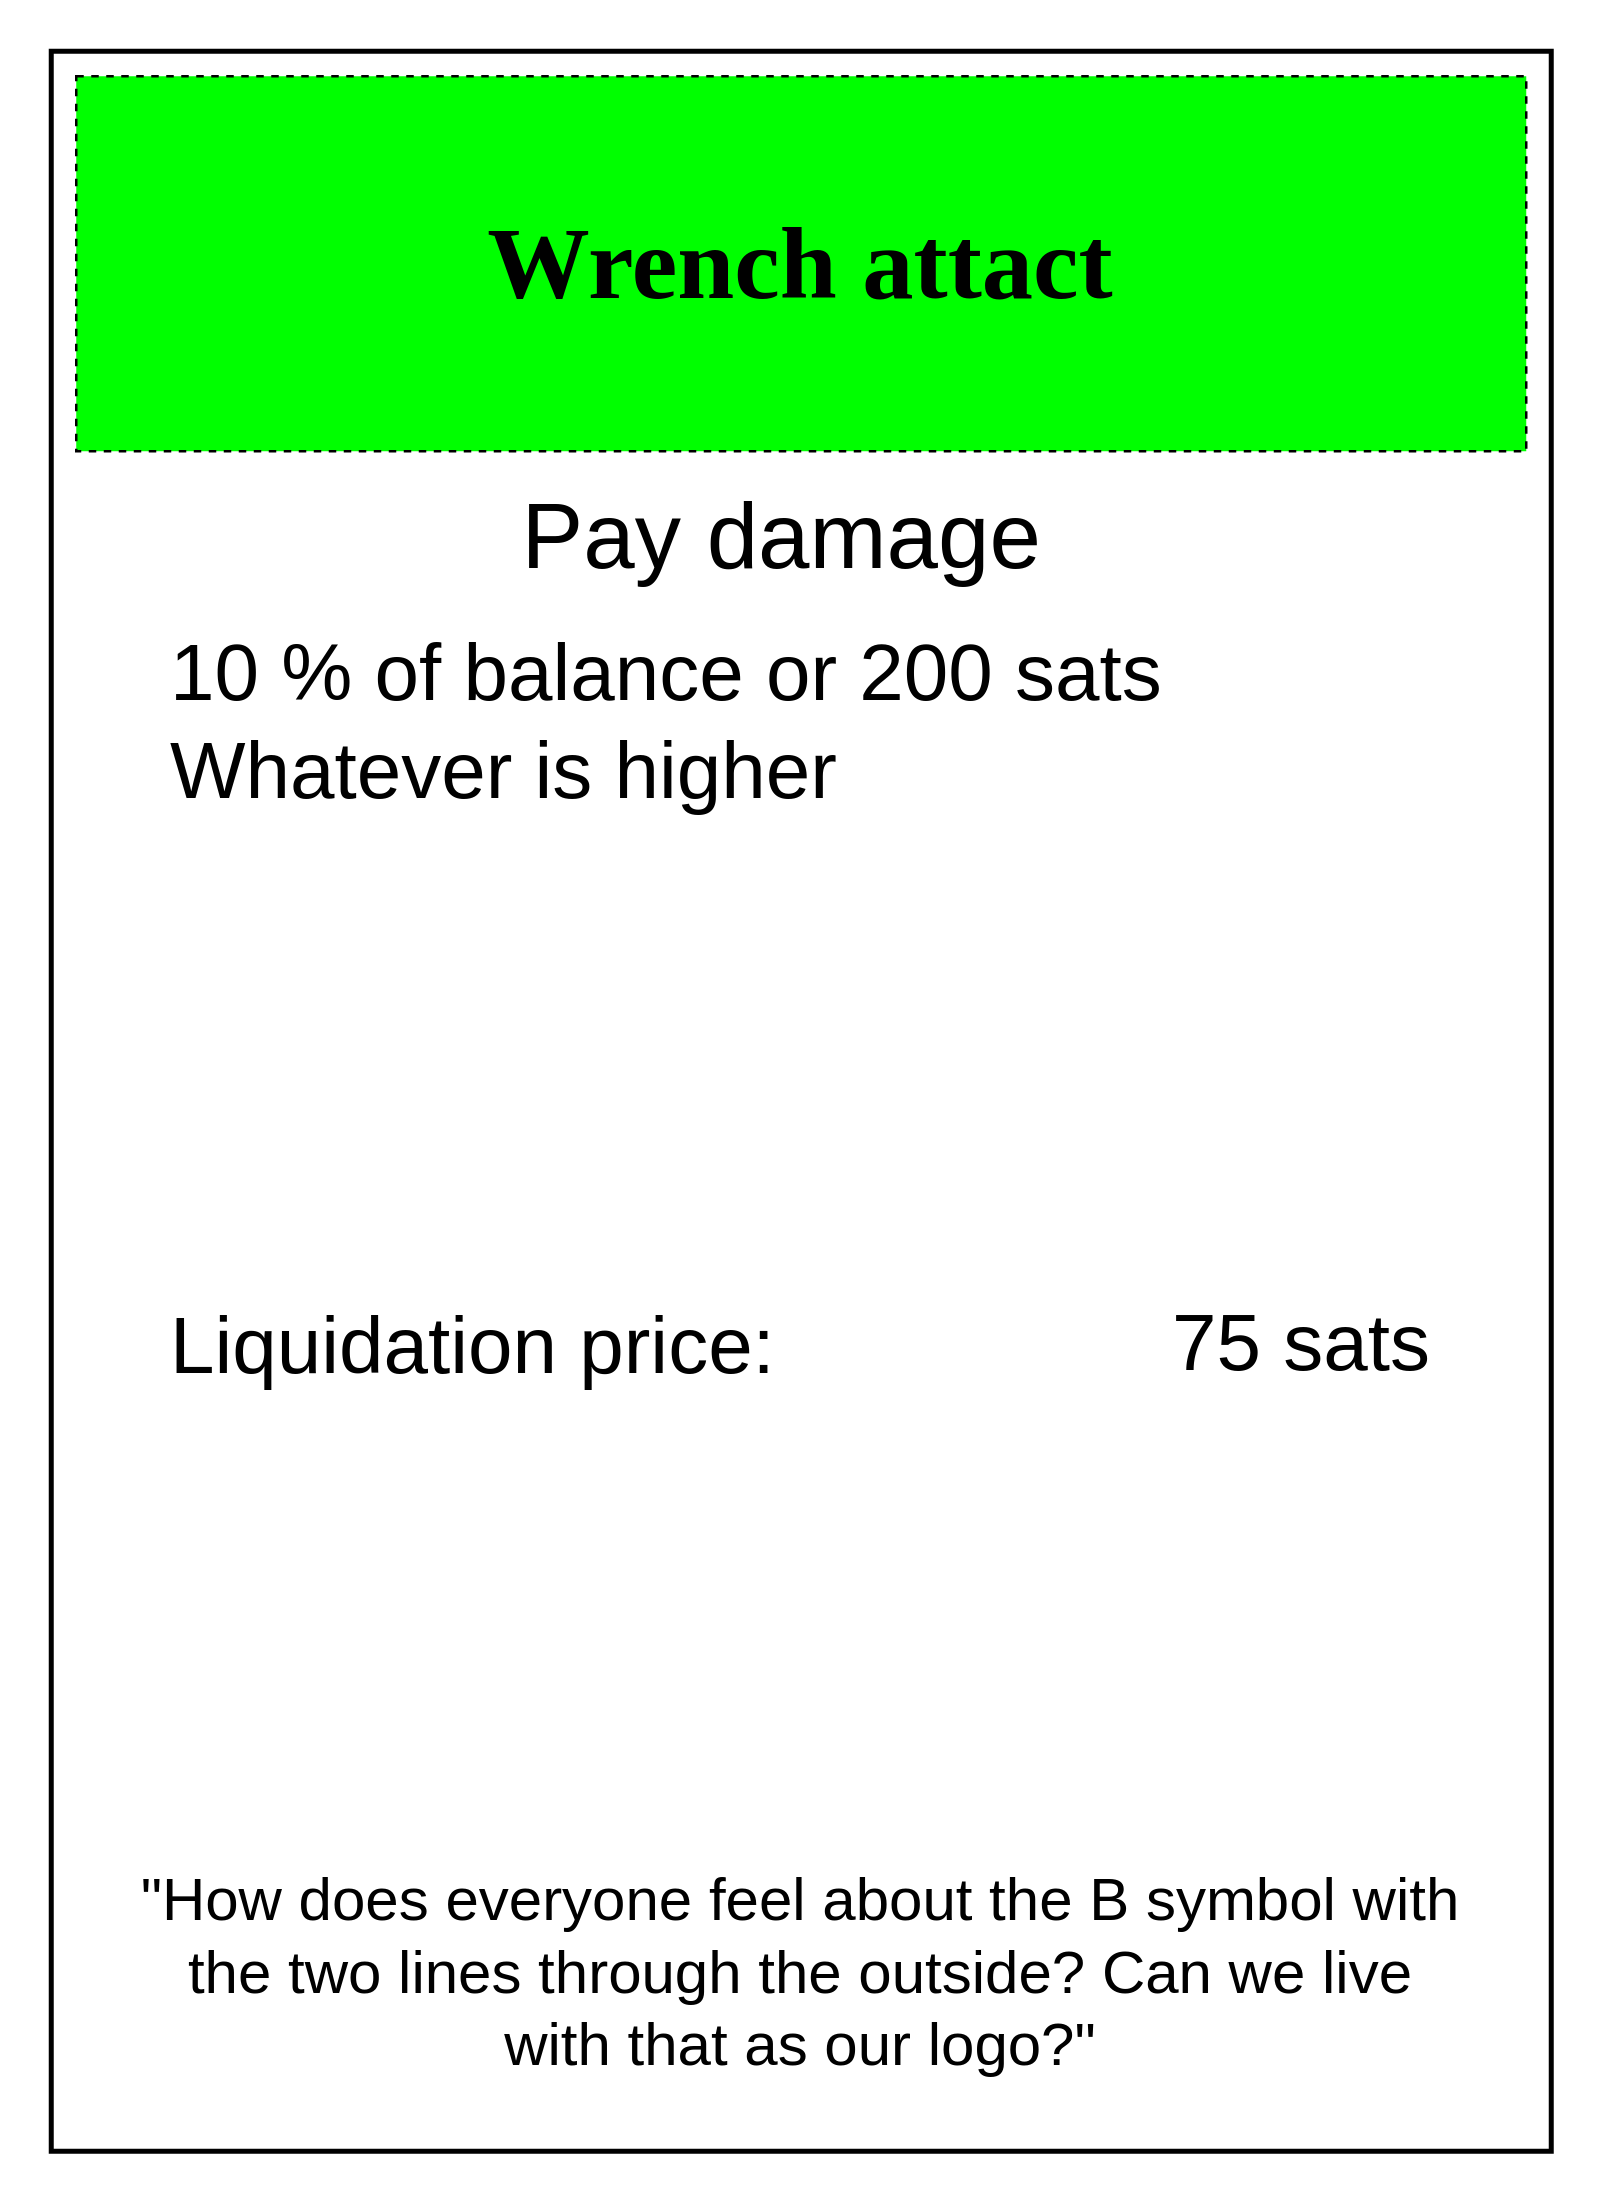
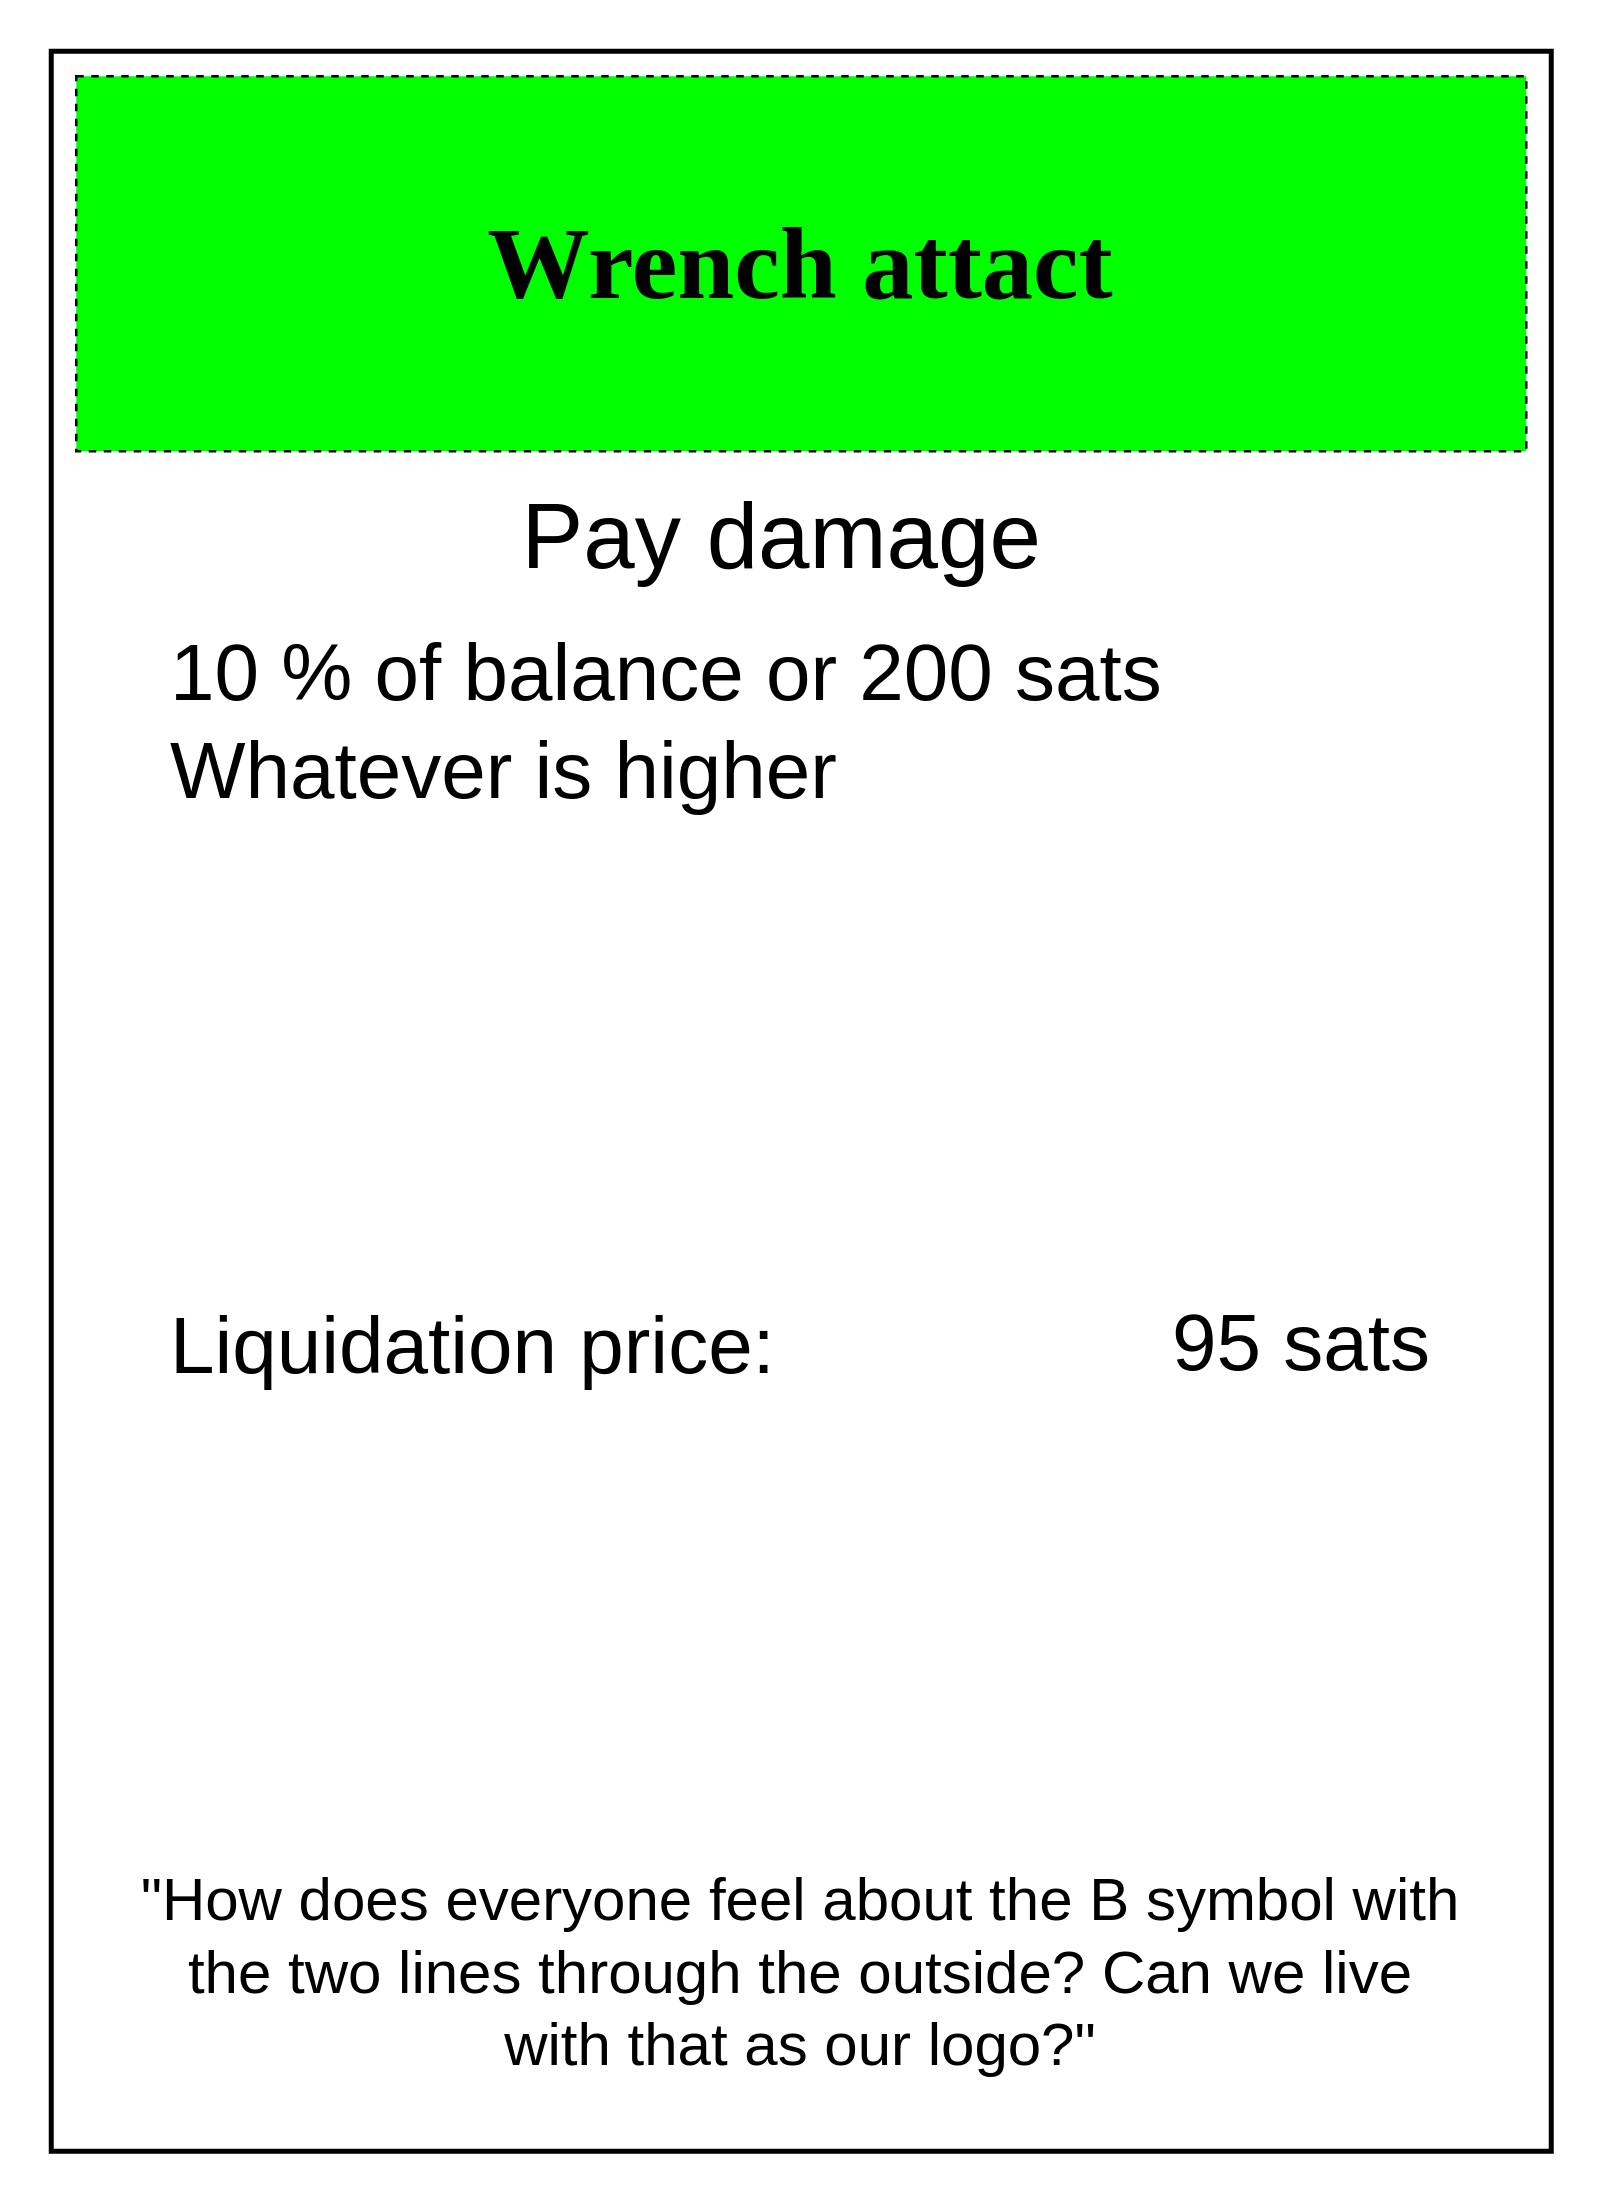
node "75 sats": label "75 sats" -> "95 sats"
